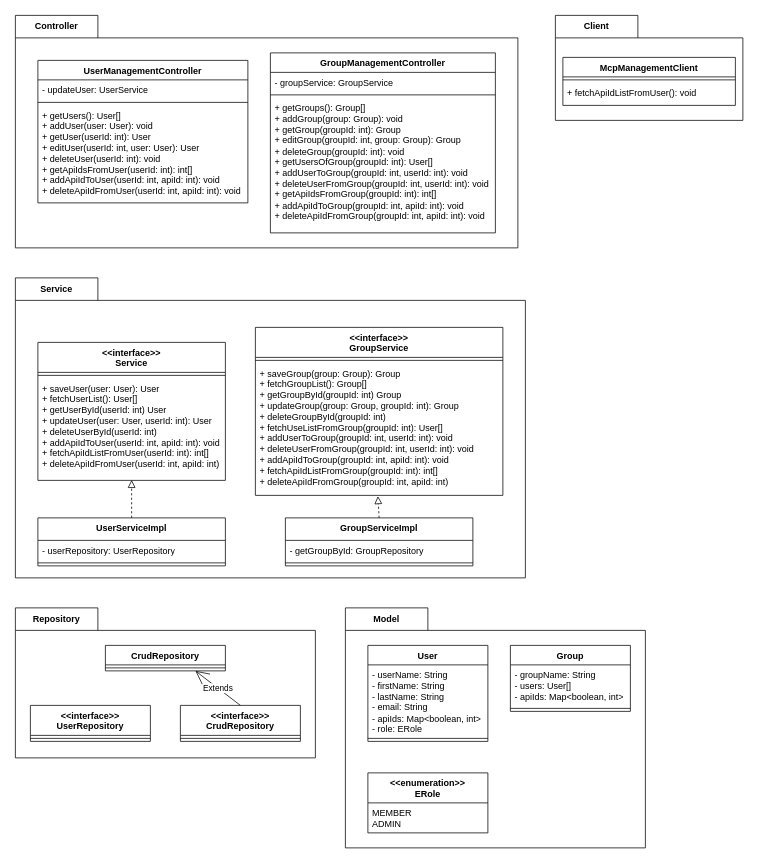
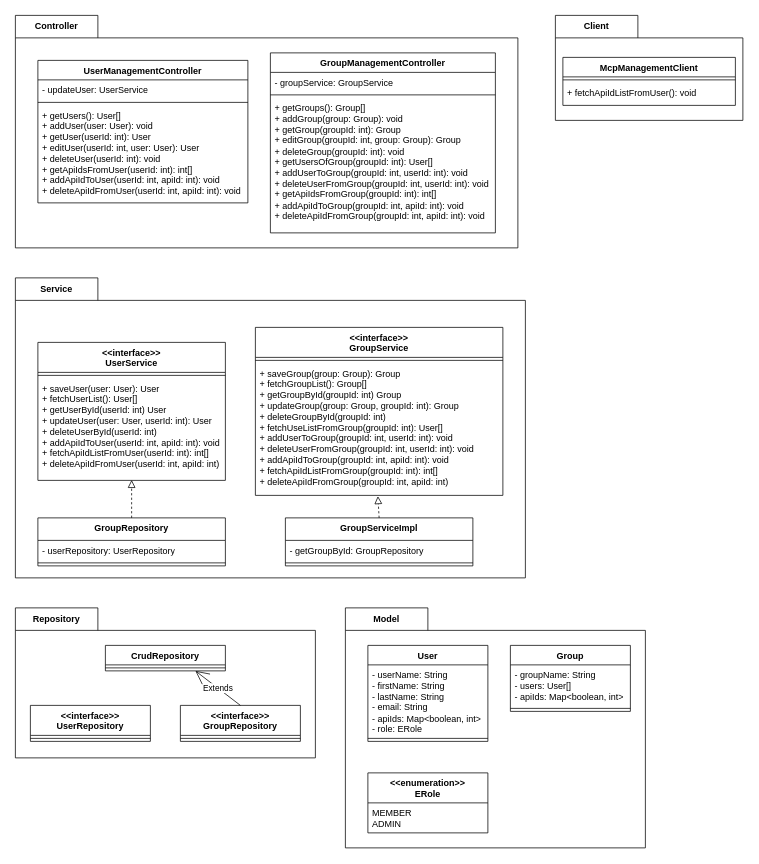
node "<<interface>> Service": label "<<interface>> Service" -> "<<interface>> UserService"
node "UserServiceImpl": label "UserServiceImpl" -> "GroupRepository"
node "<<interface>> CrudRepository": label "<<interface>> CrudRepository" -> "<<interface>> GroupRepository"
